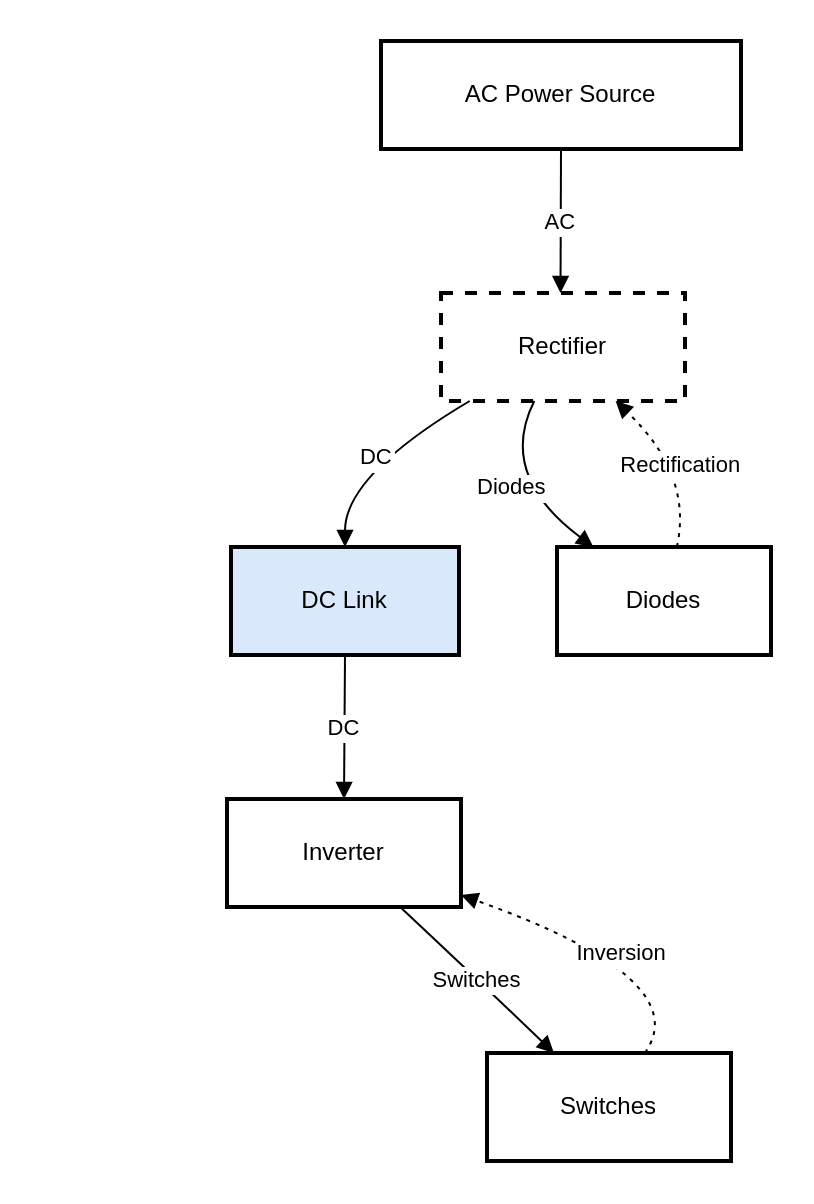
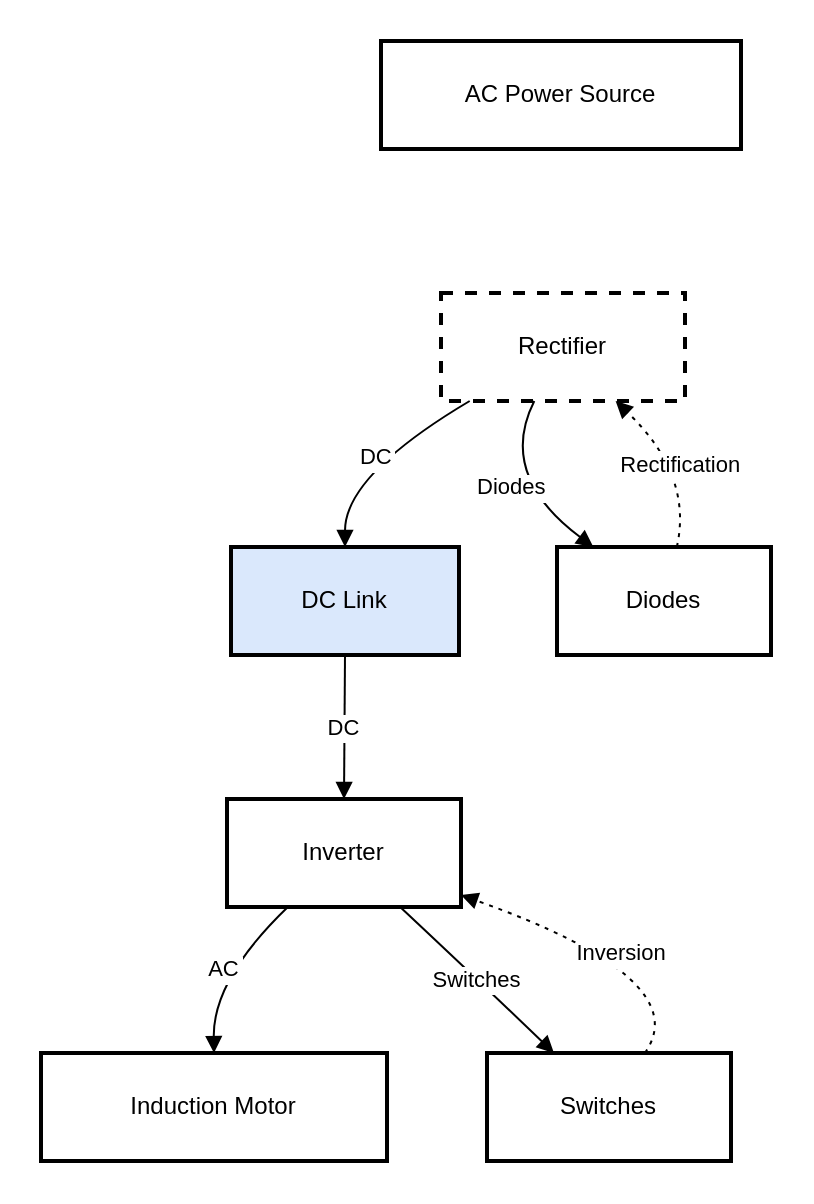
edge "AC Power Source" -> "Rectifier": removed, label "AC"
edge "Inverter" -> "Induction Motor": added, label "AC"
node "Induction Motor": added
